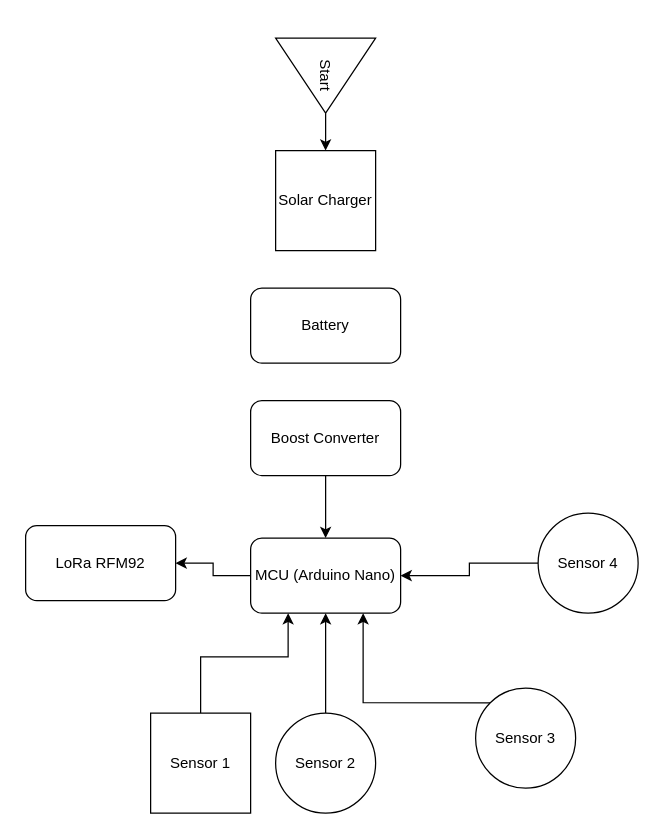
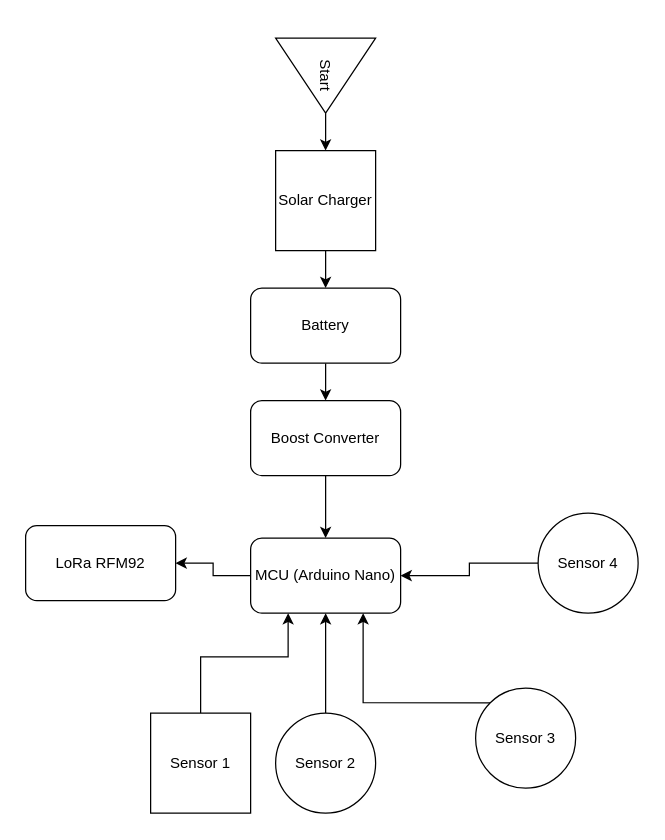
edge "Solar Charger" -> "Battery": added
edge "Battery" -> "Boost Converter": added
